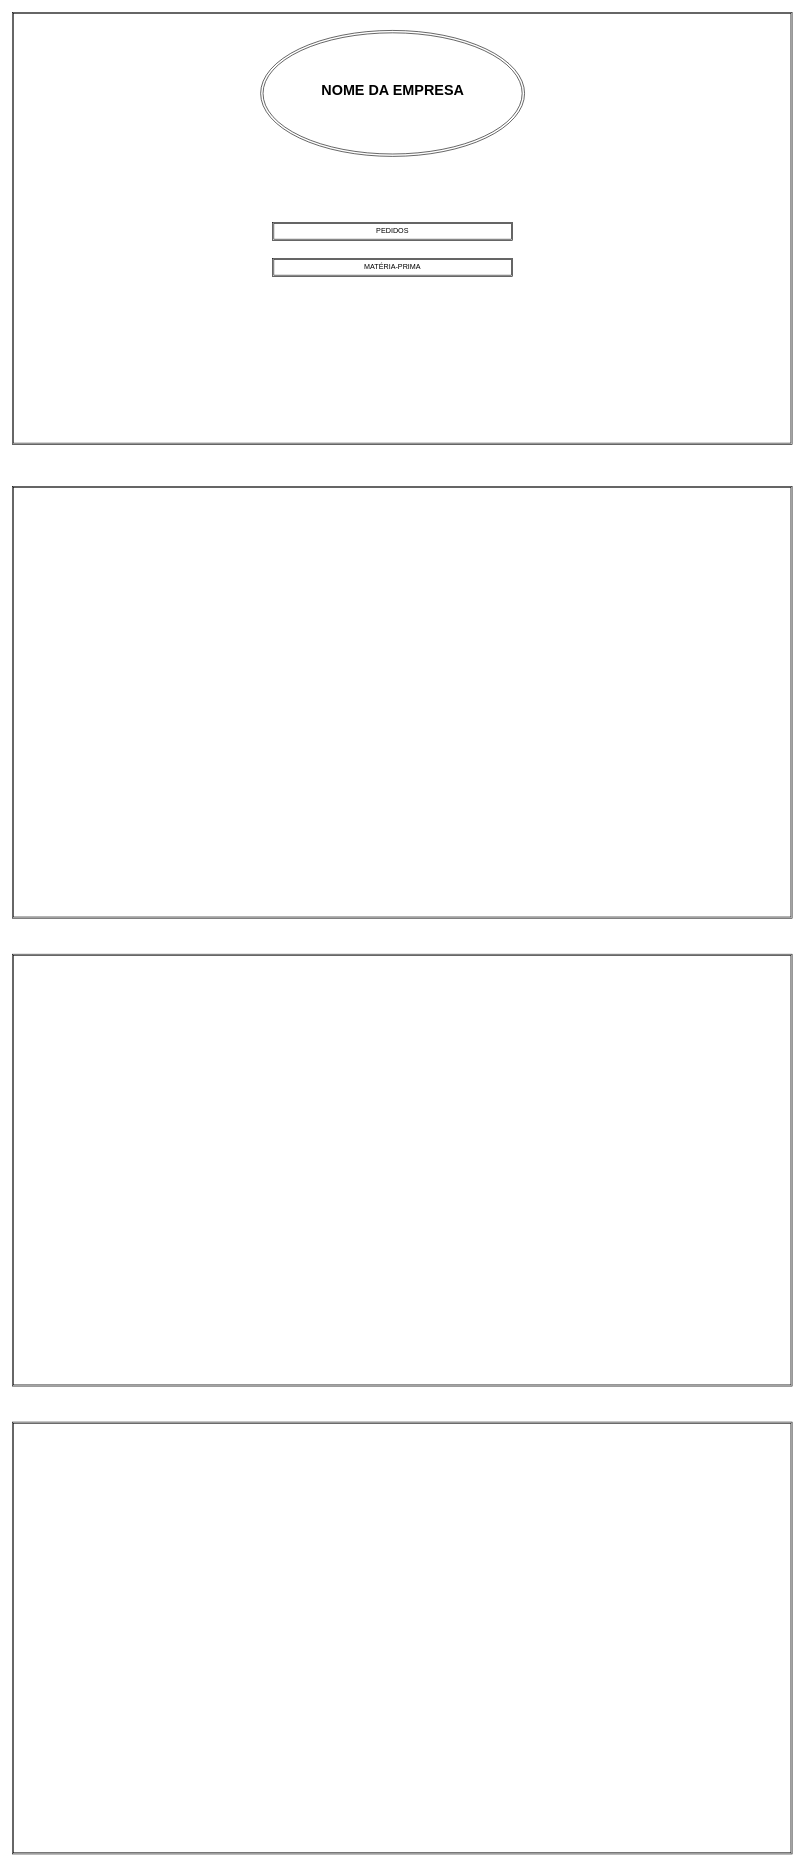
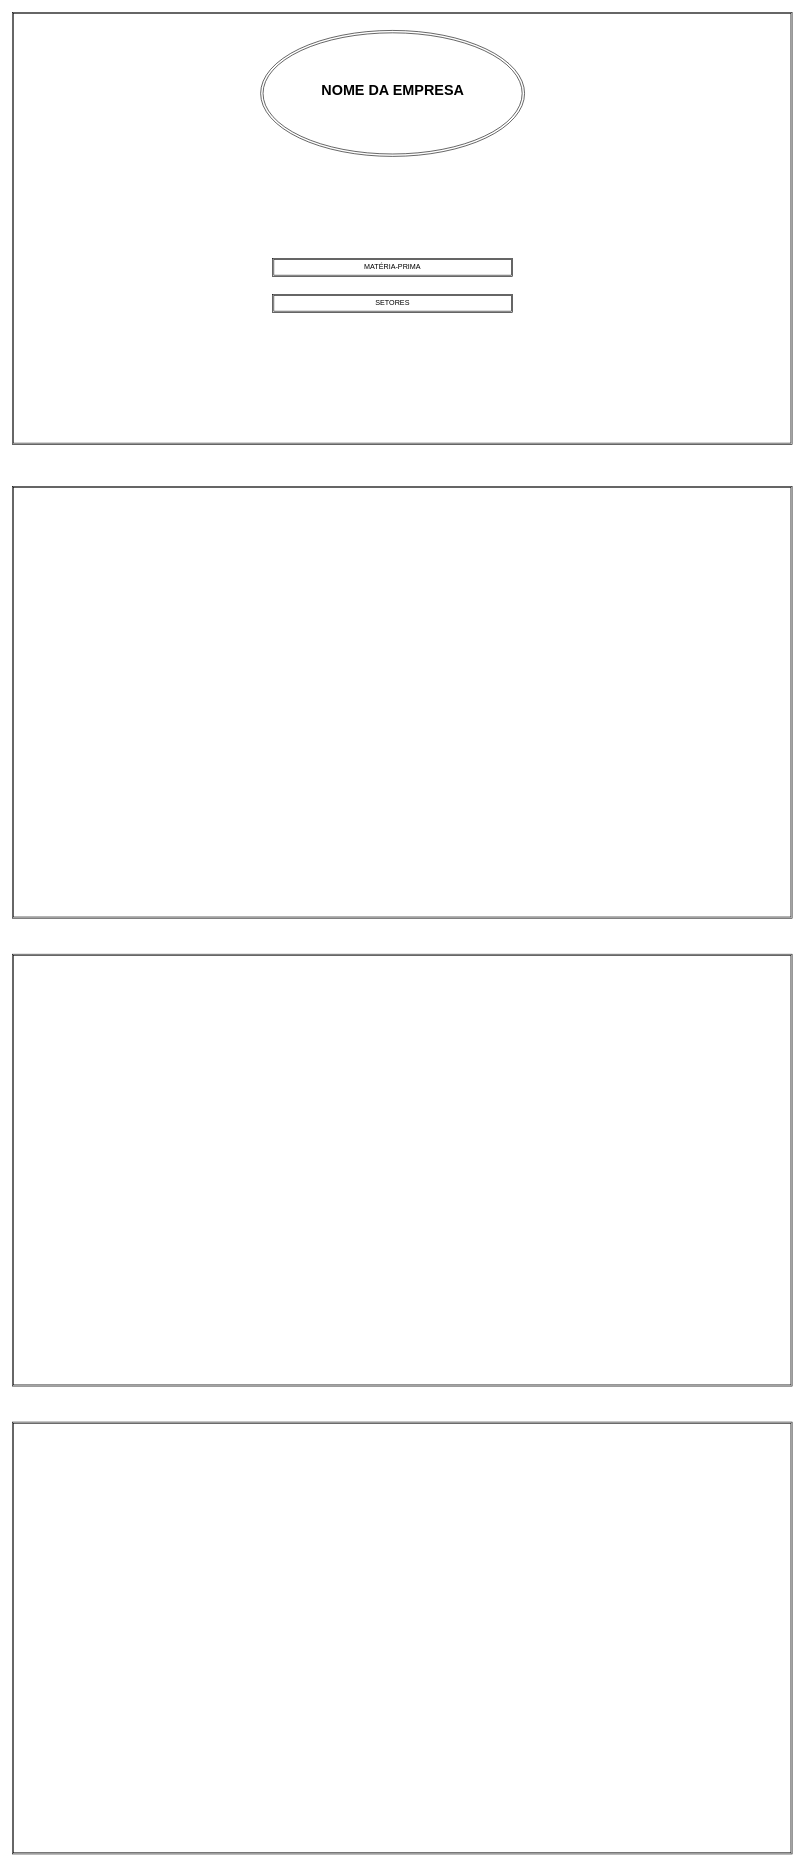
node "PEDIDOS": removed
node "SETORES": added
